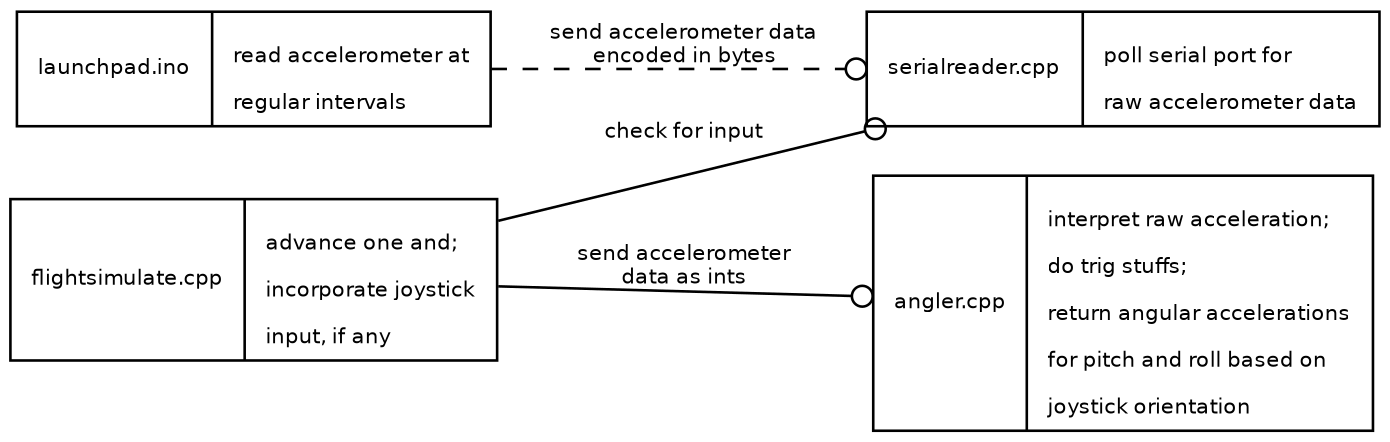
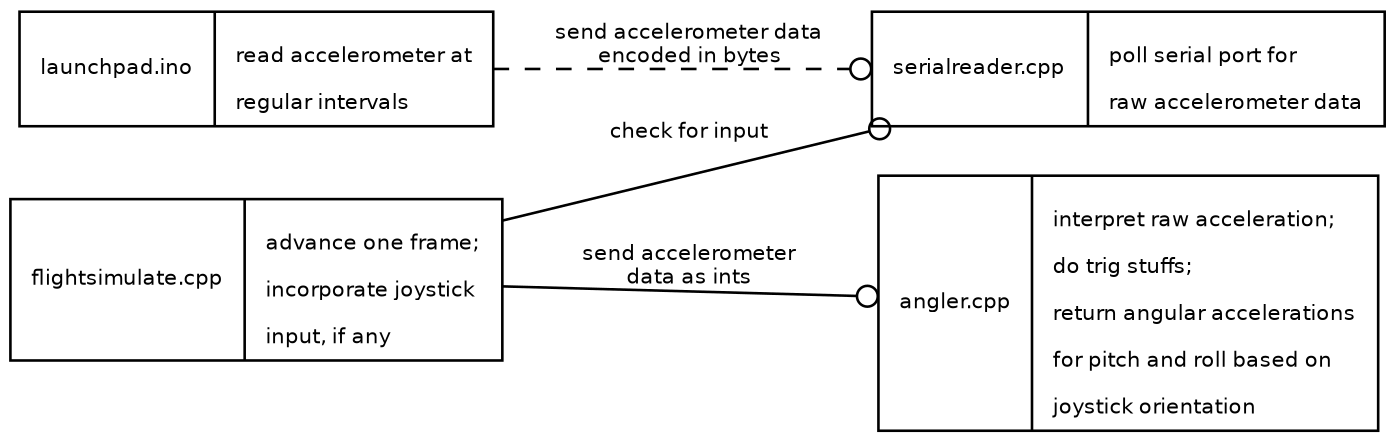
node "flightsimulate.cpp": text "advance one and;" -> "advance one frame;"
